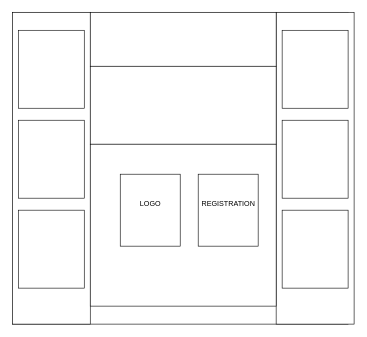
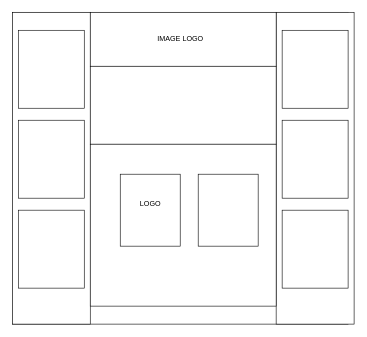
node "IMAGE LOGO": added
node "REGISTRATION": removed
